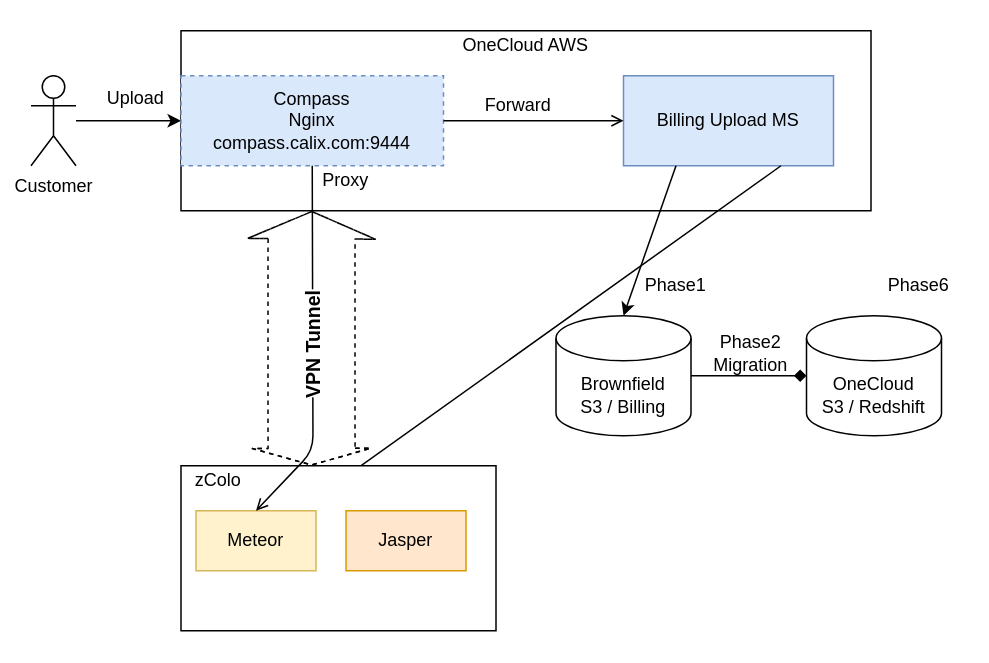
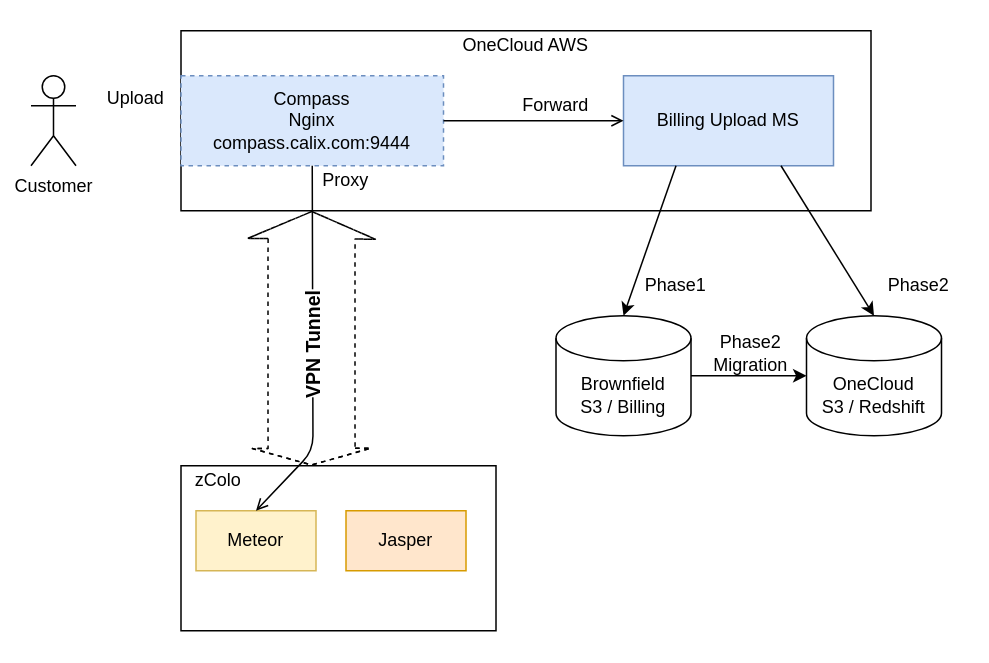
node "Forward": moved (518, 106) -> (556, 106)
edge "Customer" -> "Compass Nginx compass.calix.com:9444": removed
node "Phase6": label "Phase6" -> "Phase2"
edge "Billing Upload MS" -> "Meteor": now "Billing Upload MS" -> "OneCloud S3 / Redshift"
edge "Brownfield S3 / Billing" -> "OneCloud S3 / Redshift": arrowhead diamond -> classic
